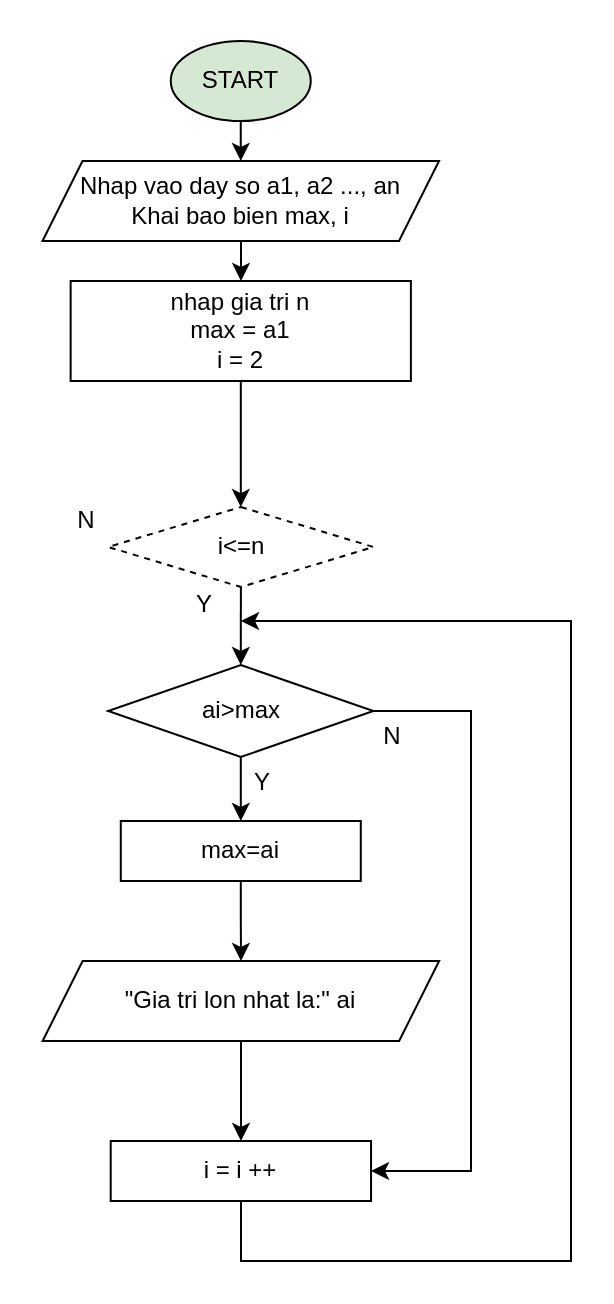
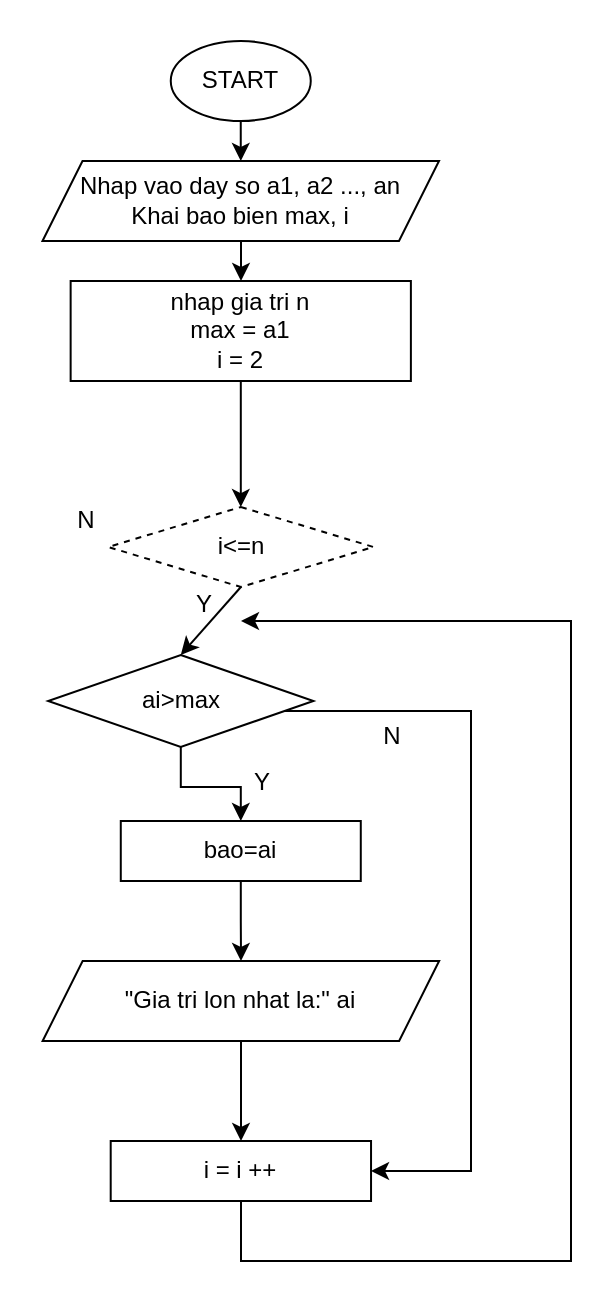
node "START": fillcolor #d5e8d4 -> #ffffff
node "ai>max": moved (241, 711) -> (181, 701)
node "max=ai": label "max=ai" -> "bao=ai"
